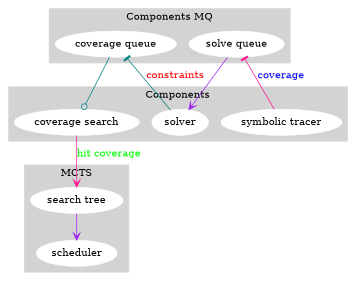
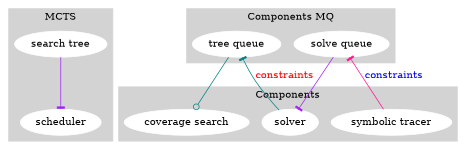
node "coverage queue": label "coverage queue" -> "tree queue"
edge "symbolic tracer" -> "solve queue": label "coverage" -> "constraints"
edge "solve queue" -> "solver": arrowhead vee -> tee
edge "coverage search" -> "search tree": removed, label "hit coverage"
edge "search tree" -> "scheduler": arrowhead vee -> tee
